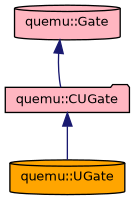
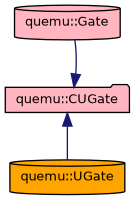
edge "quemu::CUGate" -> "quemu::Gate": reversed
